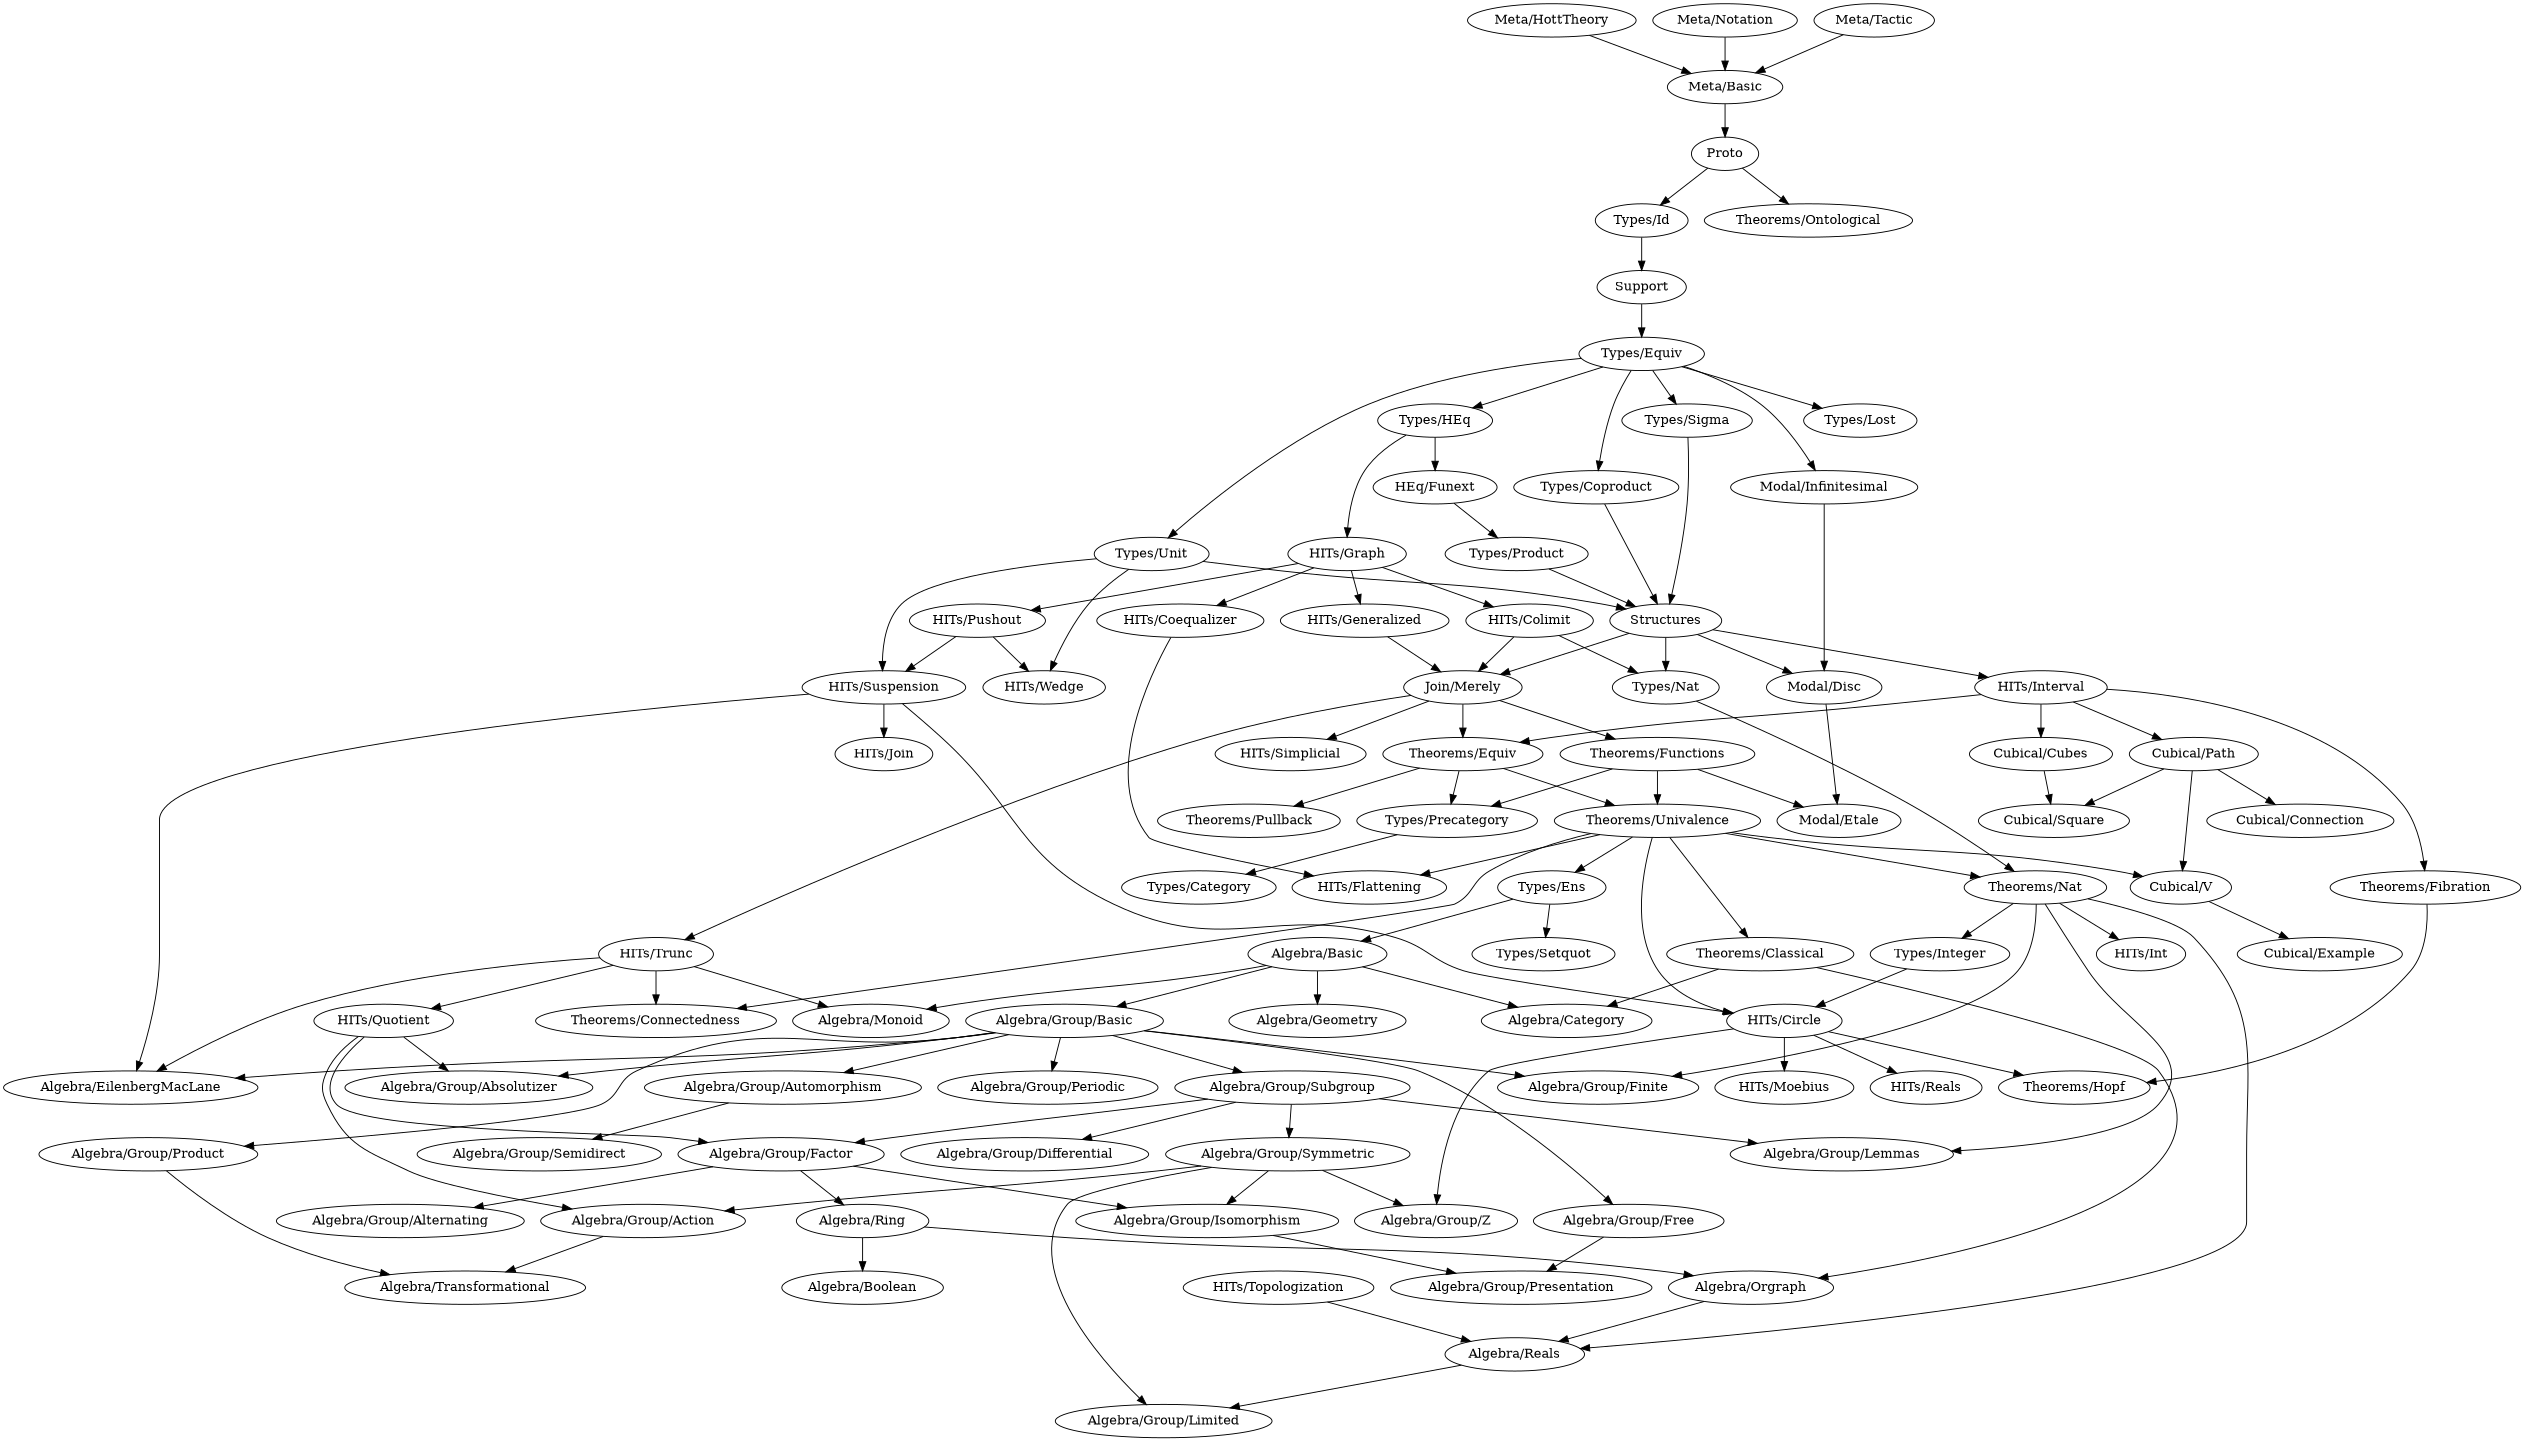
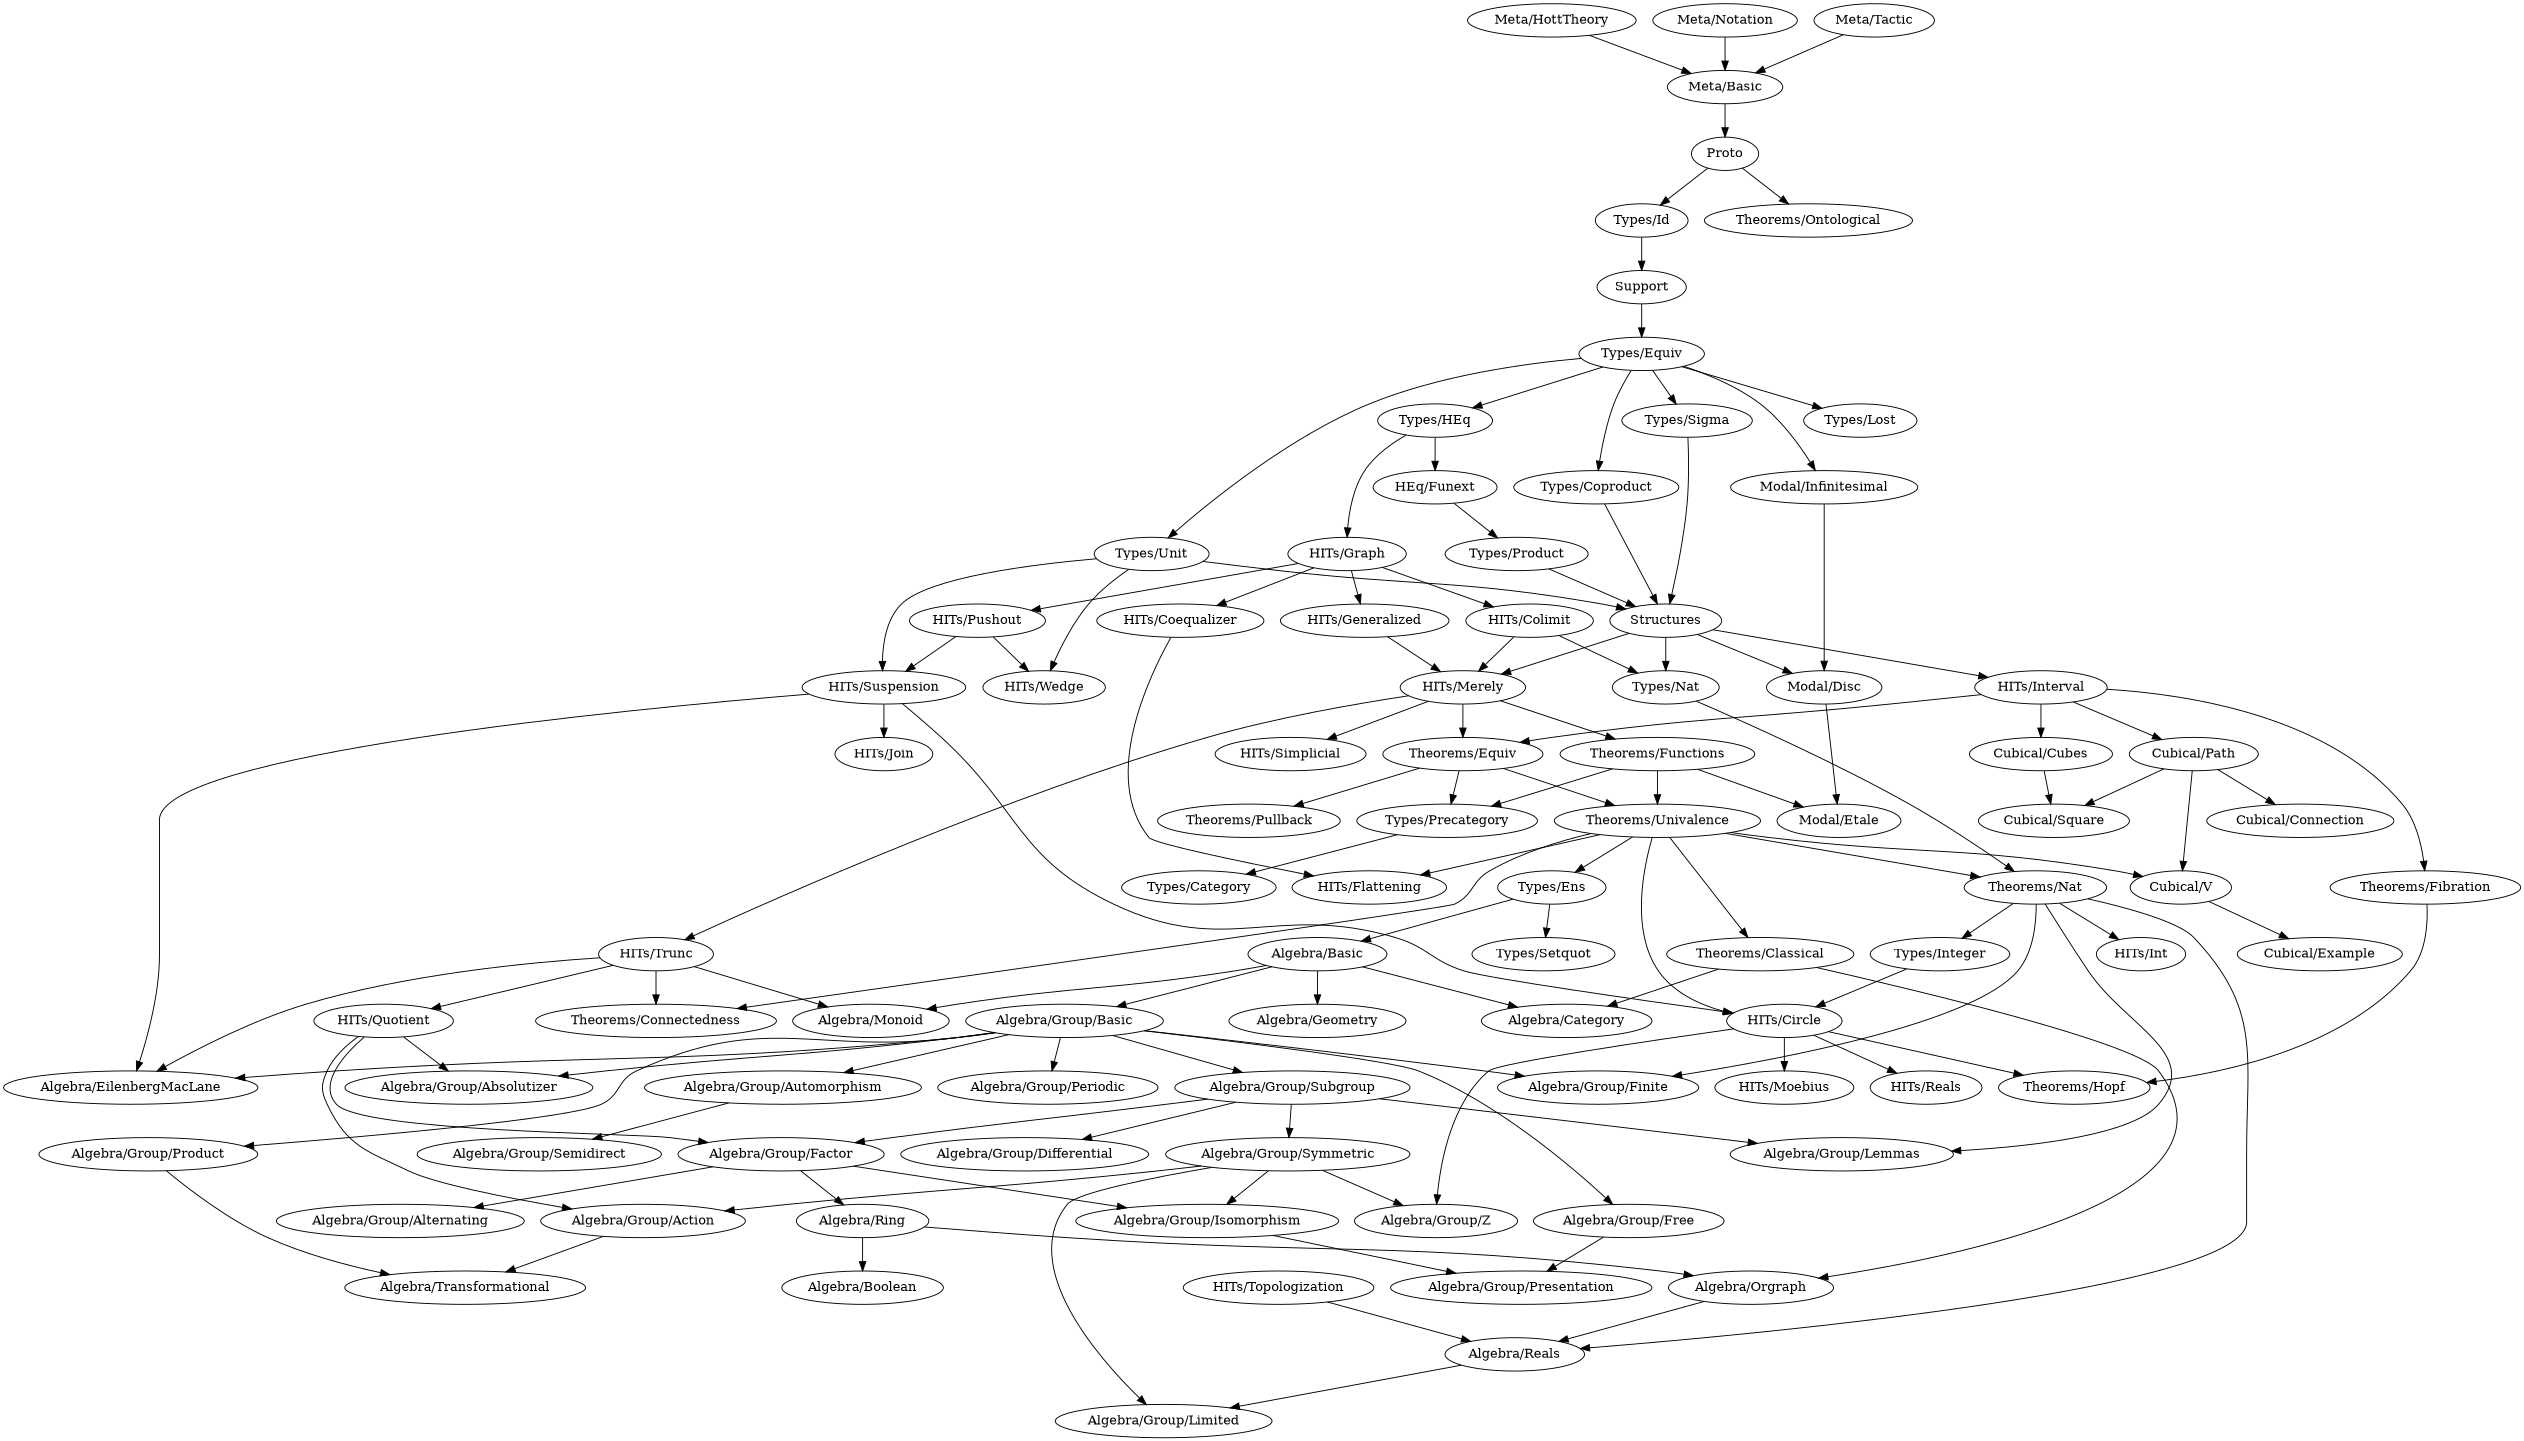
node "Join/Merely": label "Join/Merely" -> "HITs/Merely"
